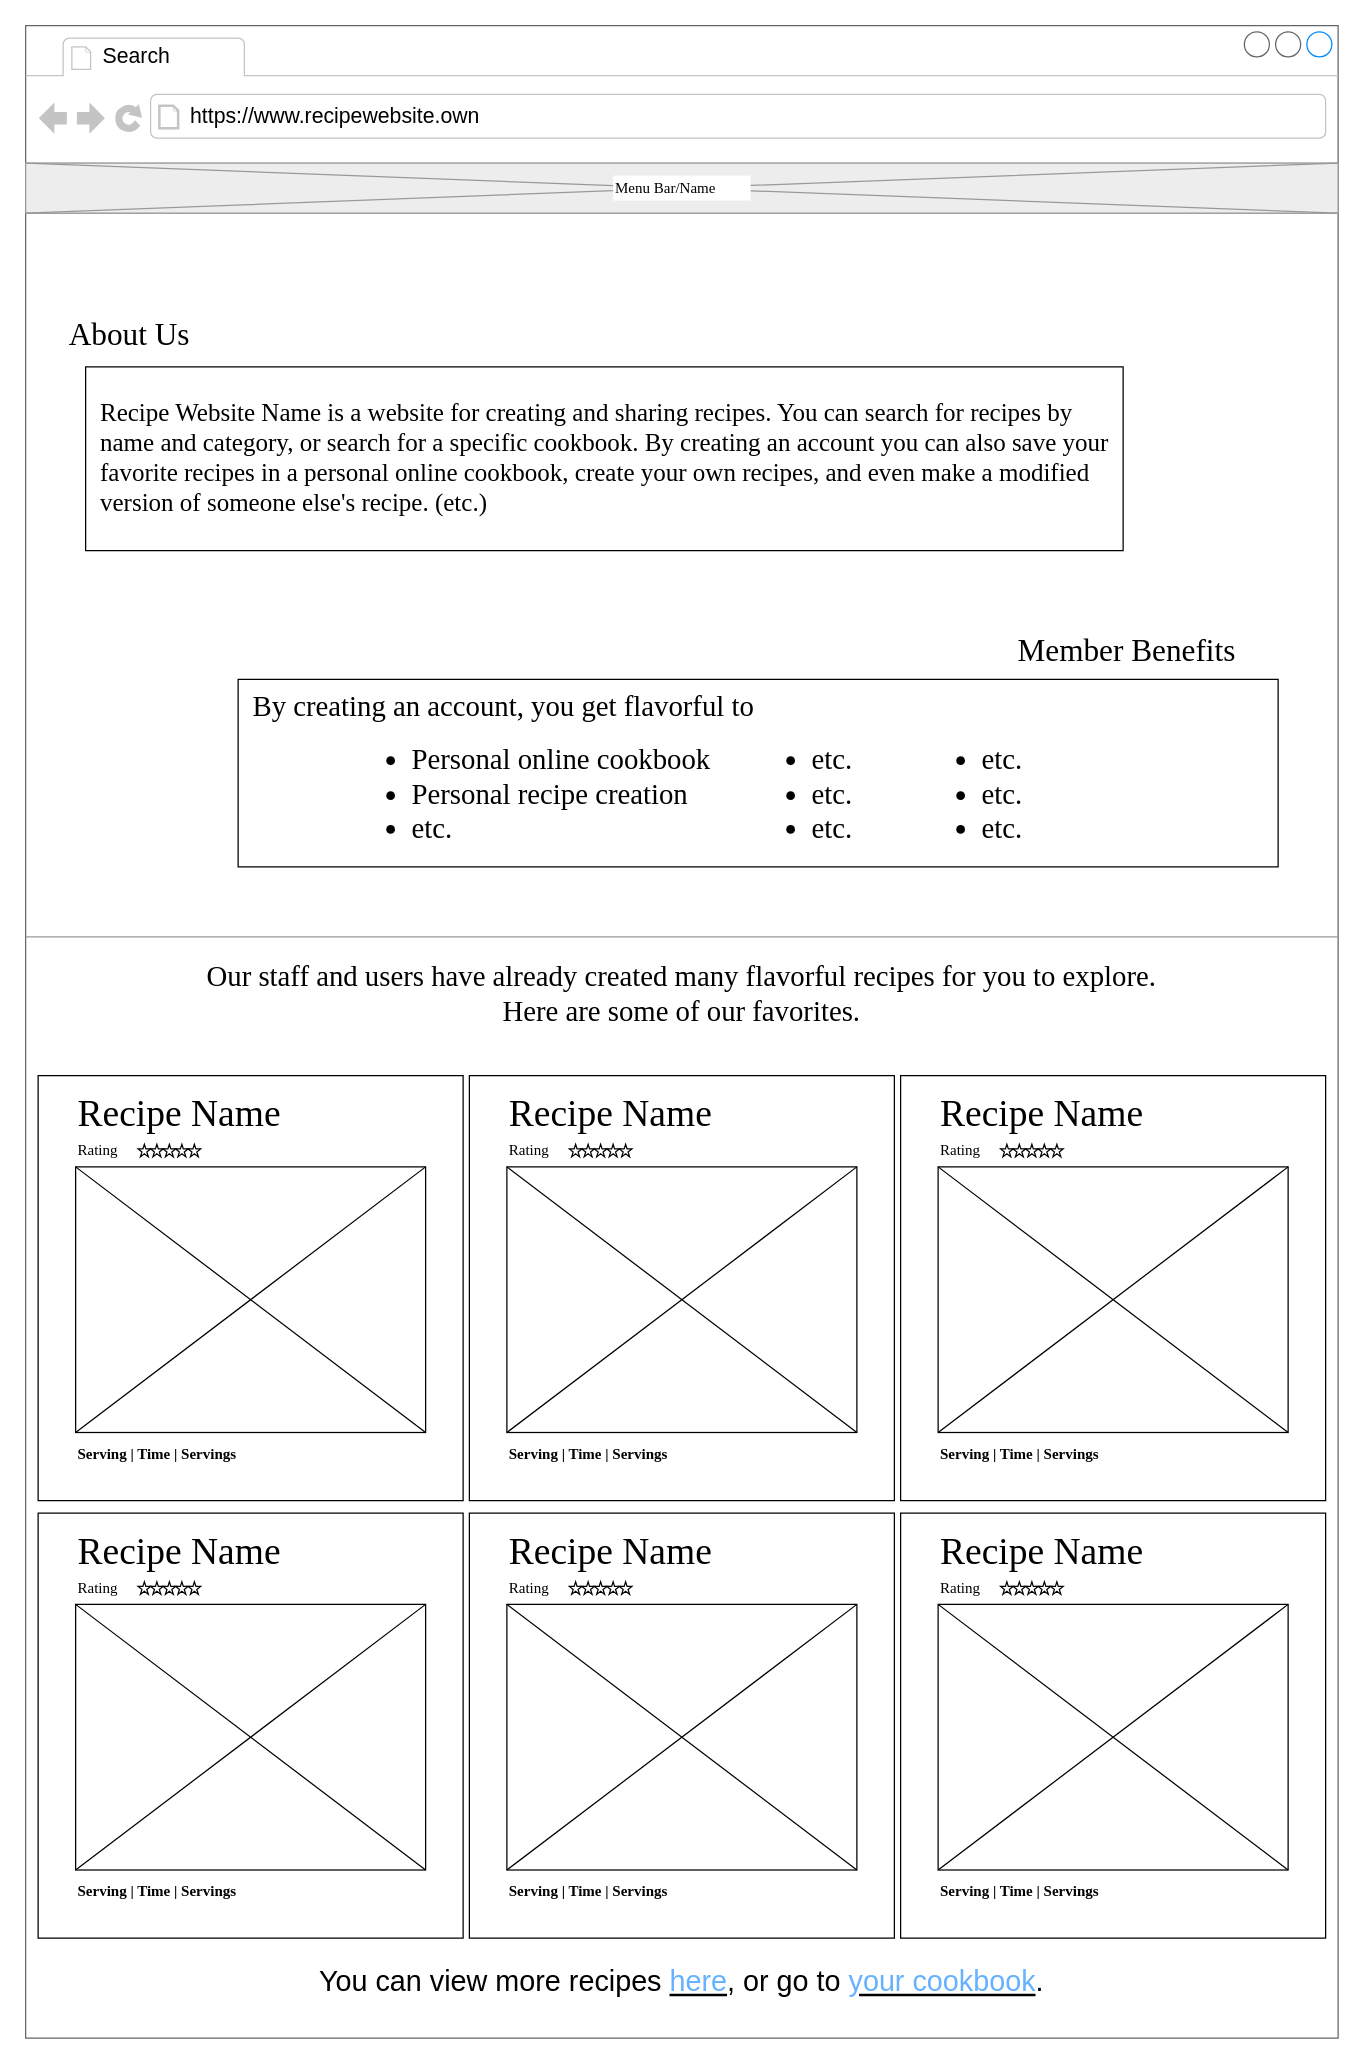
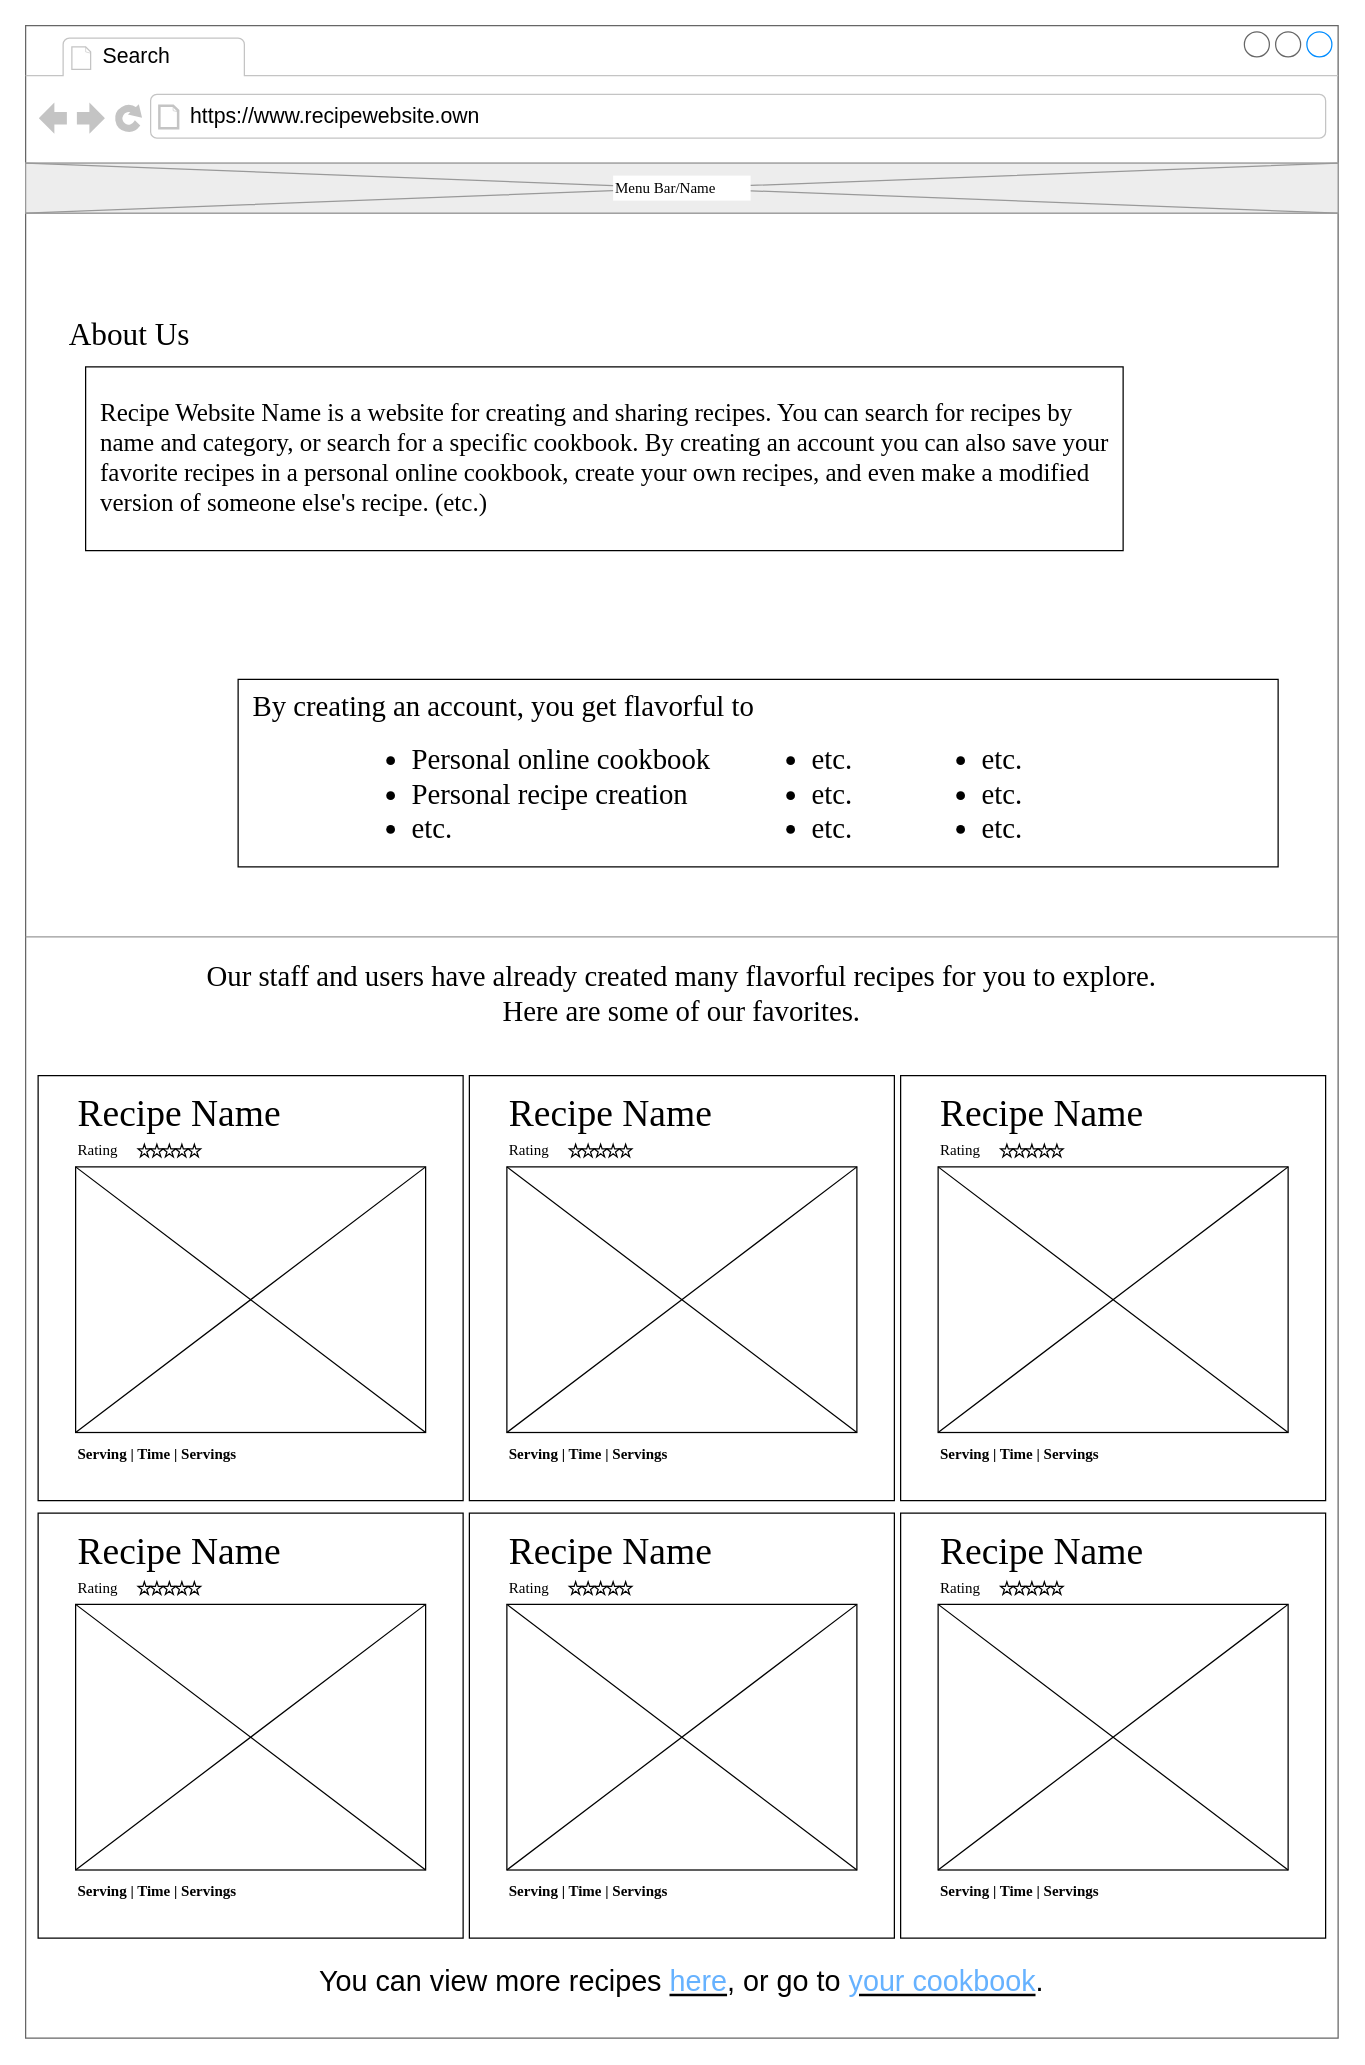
node "Member Benefits": removed
